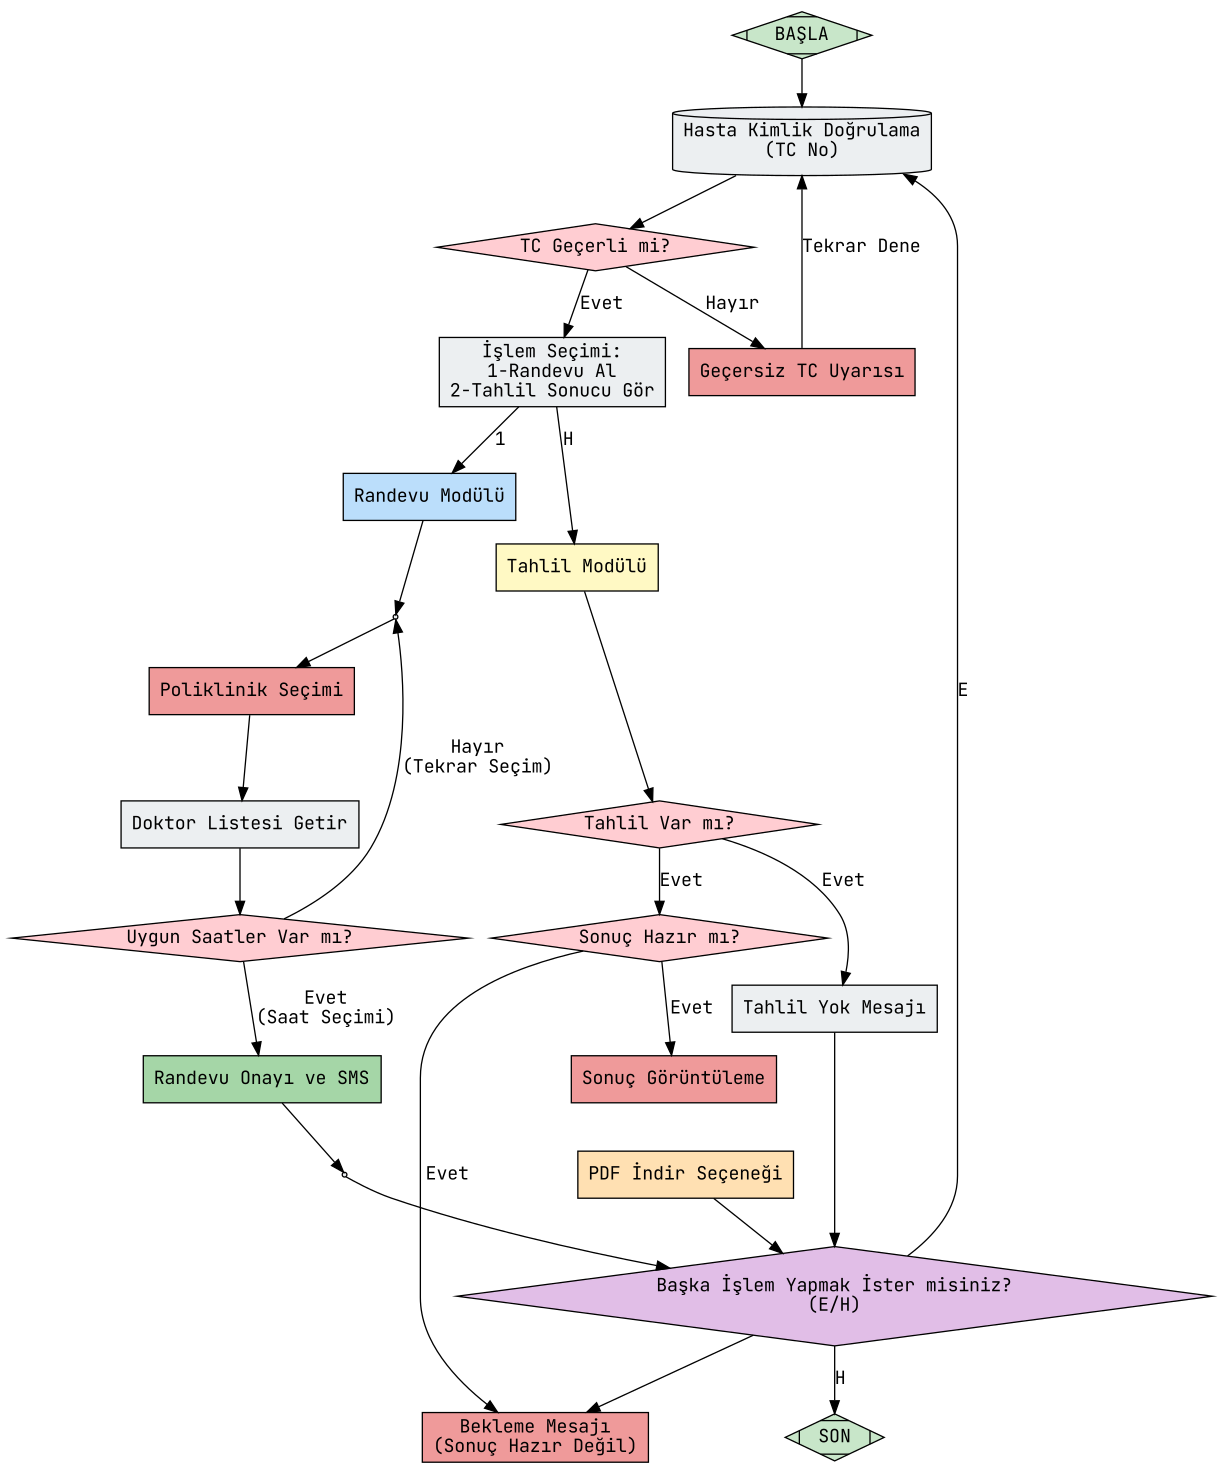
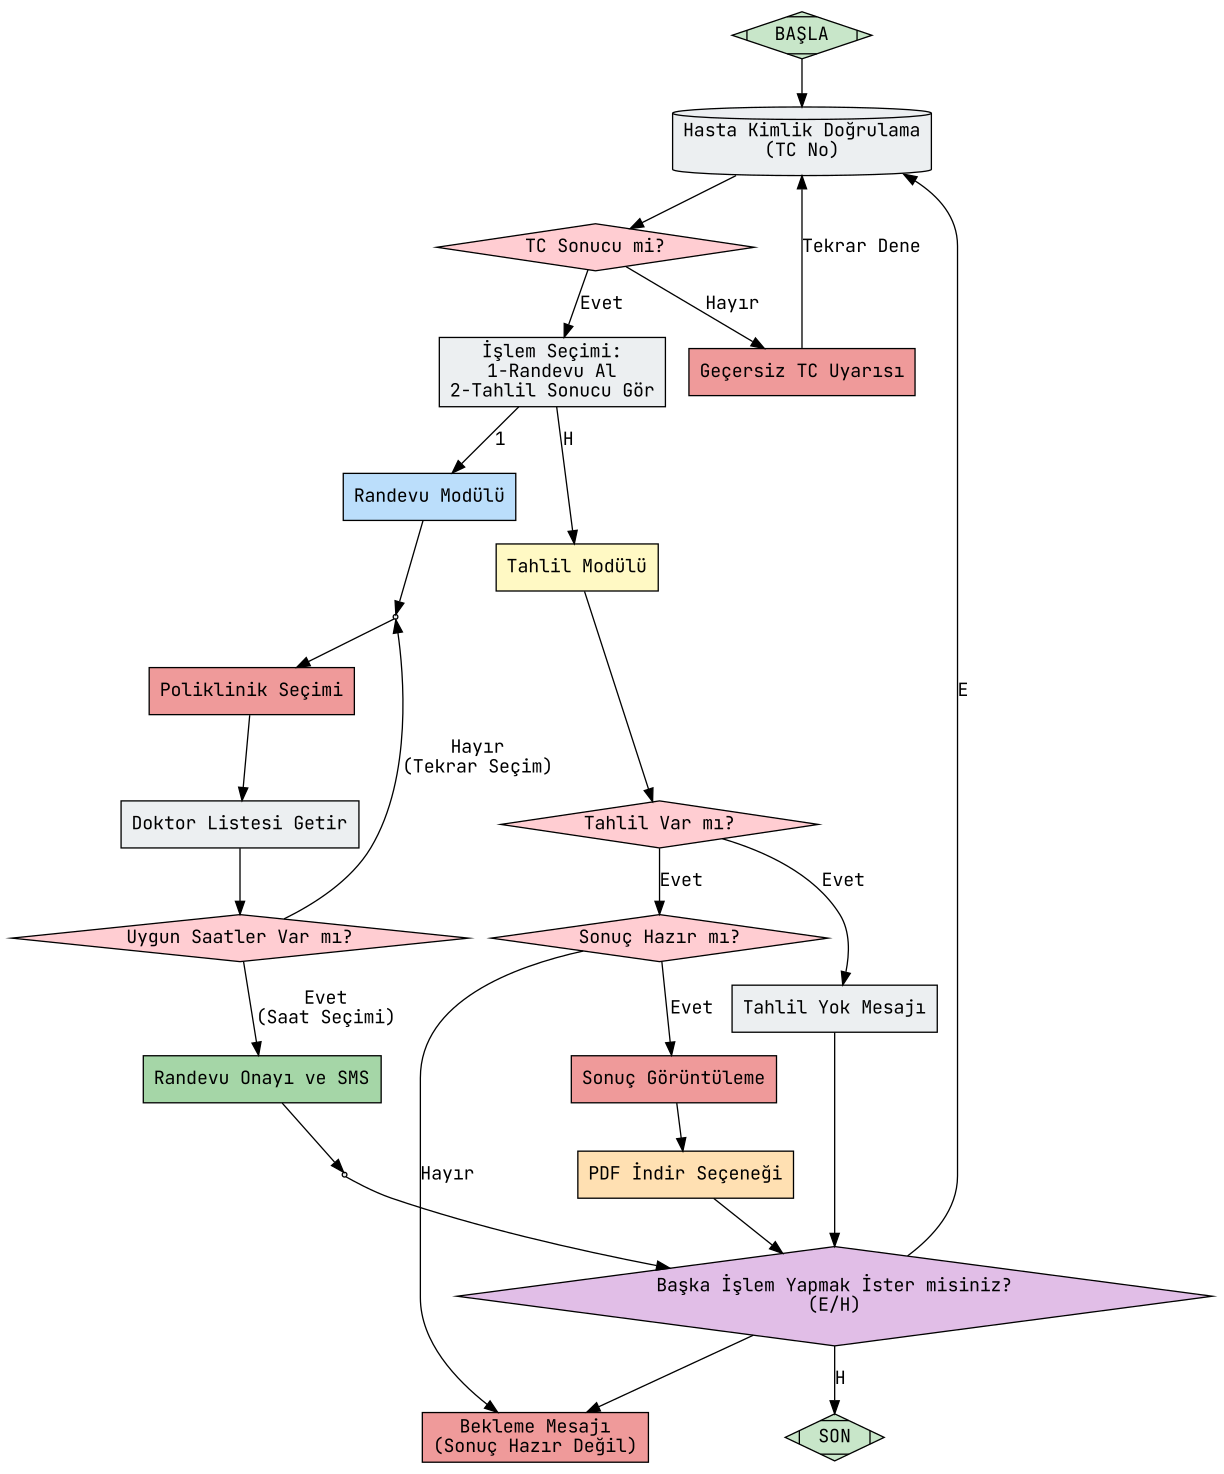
node "TC Geçerli mi?": label "TC Geçerli mi?" -> "TC Sonucu mi?"
edge "Sonuç Görüntüleme" -> "PDF İndir Seçeneği": added
edge "Sonuç Hazır mı?" -> "Bekleme Mesajı (Sonuç Hazır Değil)": label "Evet" -> "Hayır"
